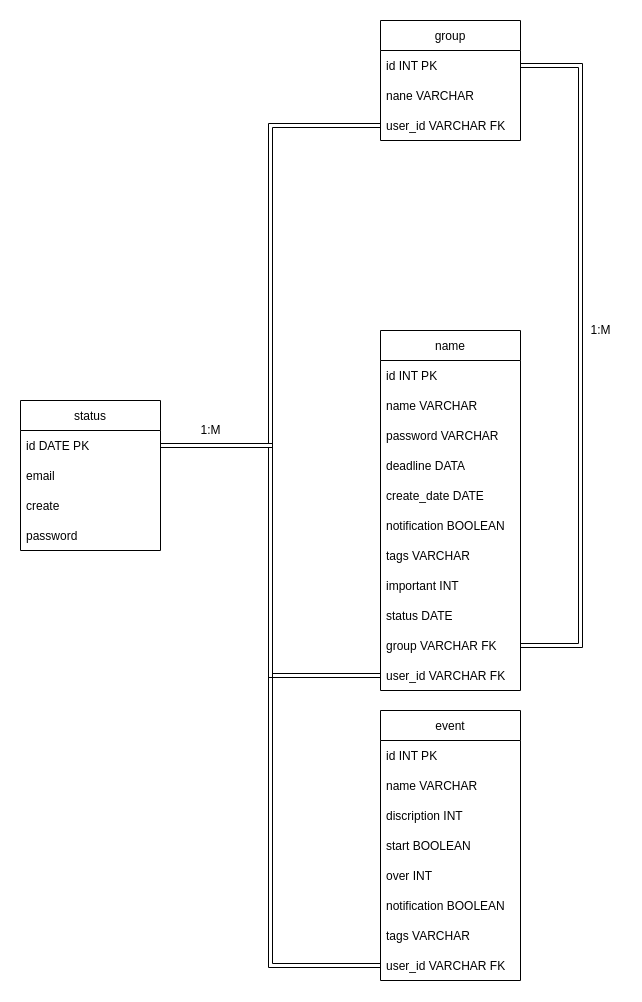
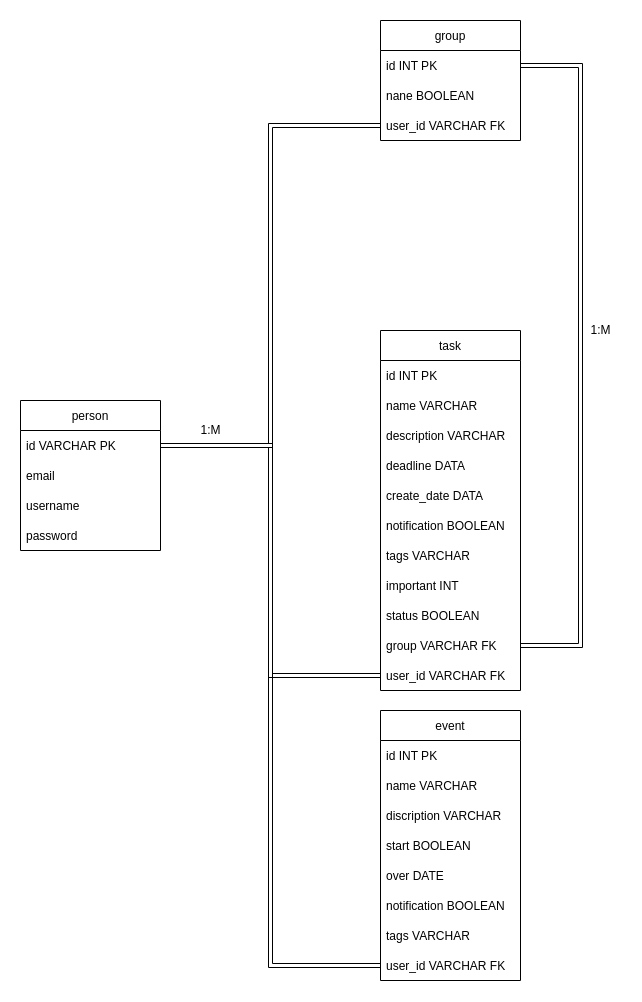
node "nane VARCHAR": label "nane VARCHAR" -> "nane BOOLEAN"
node "name": label "name" -> "task"
node "status": label "status" -> "person"
node "password VARCHAR": label "password VARCHAR" -> "description VARCHAR"
node "id DATE PK": label "id DATE PK" -> "id VARCHAR PK"
node "create_date DATE": label "create_date DATE" -> "create_date DATA"
node "create": label "create" -> "username"
node "status DATE": label "status DATE" -> "status BOOLEAN"
node "discription INT": label "discription INT" -> "discription VARCHAR"
node "over INT": label "over INT" -> "over DATE"
